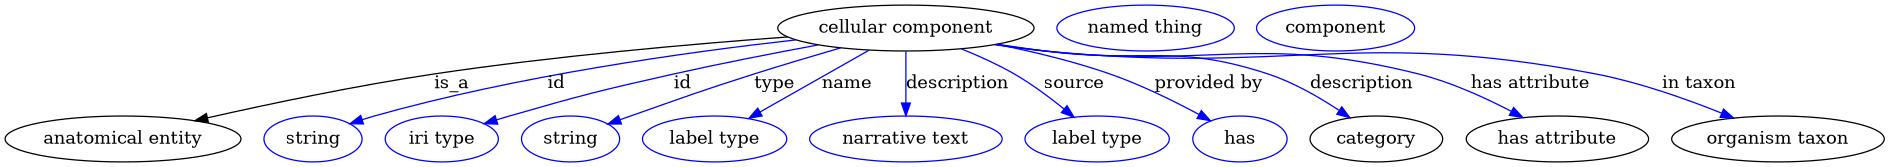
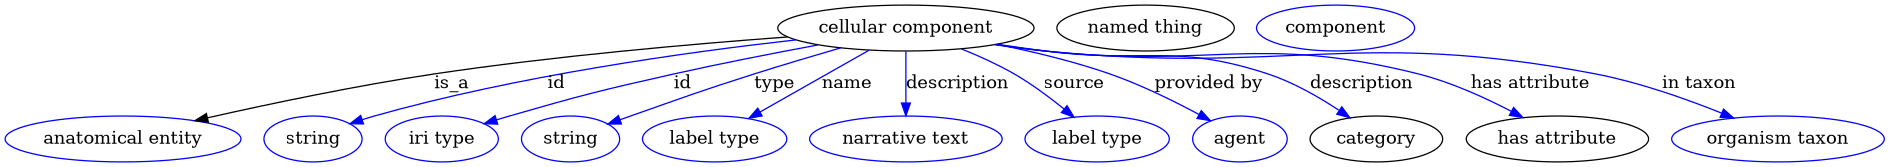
node "named thing": color blue -> black
node "anatomical entity": color black -> blue
node "has": label "has" -> "agent"
node "organism taxon": color black -> blue
